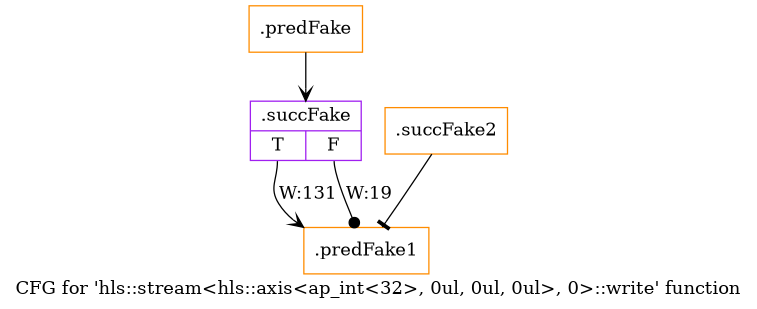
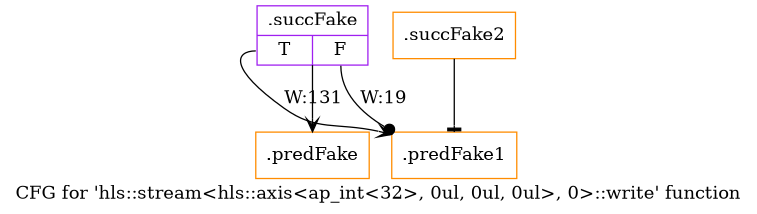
edge ".predFake" -> ".succFake": reversed
